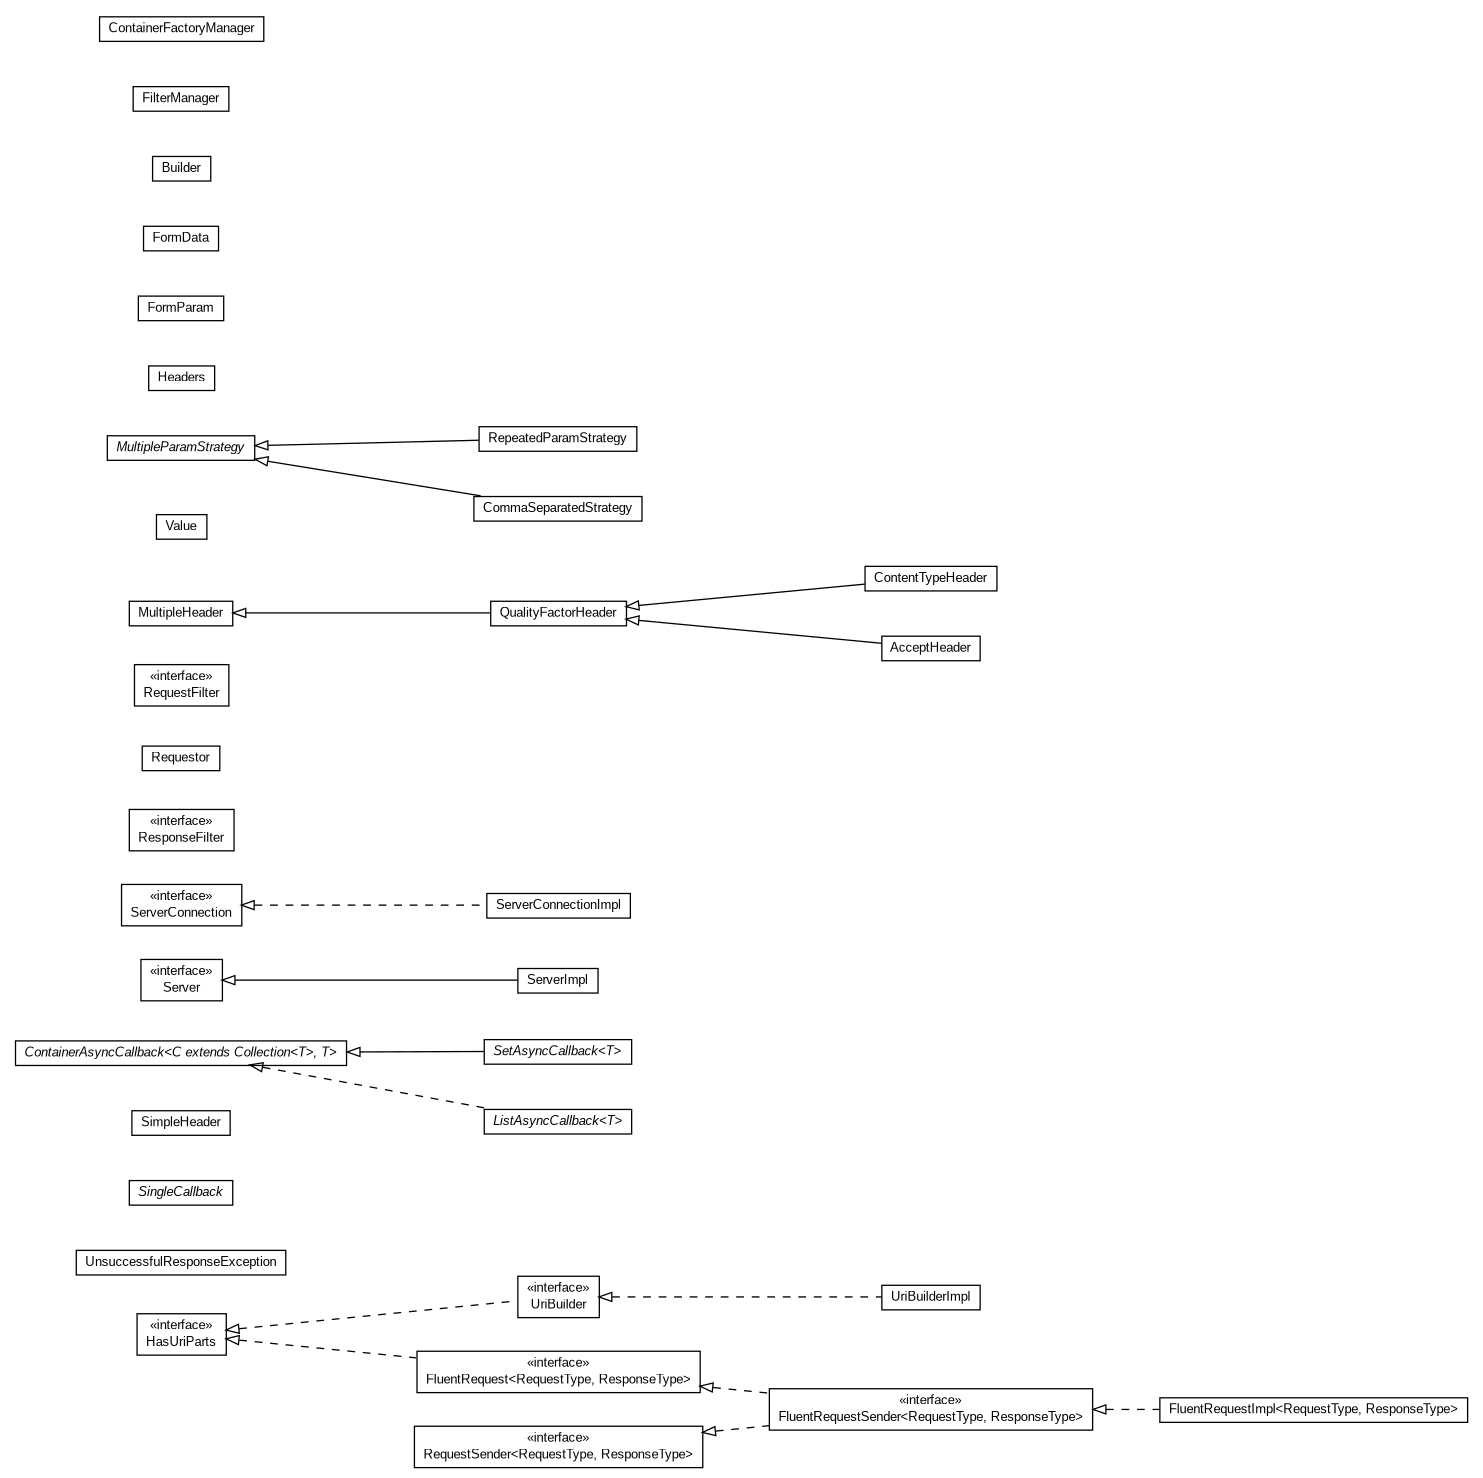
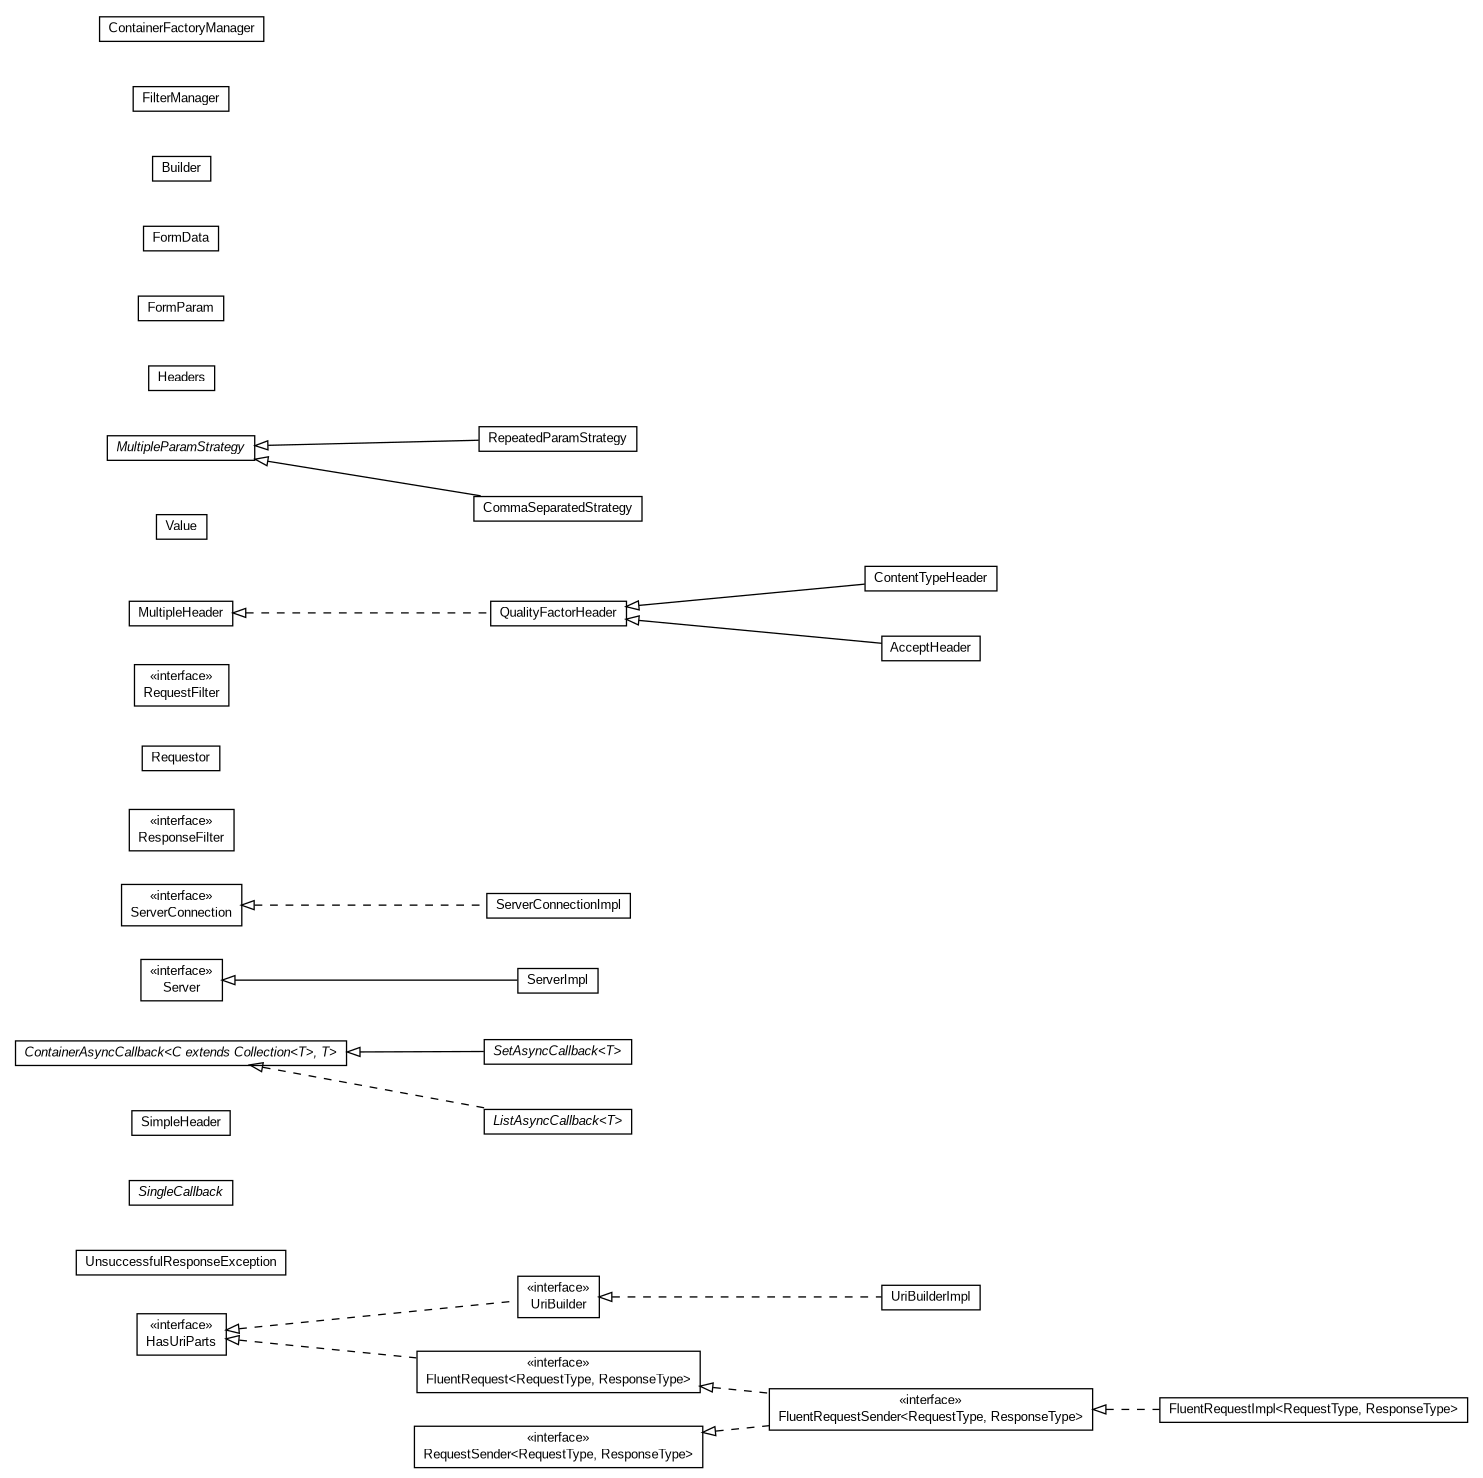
edge "QualityFactorHeader" -> "MultipleHeader": style solid -> dashed
